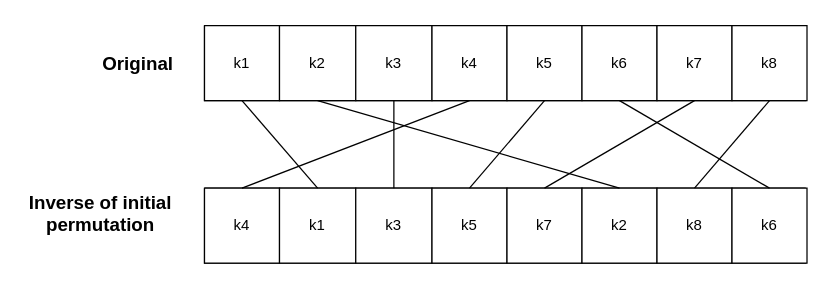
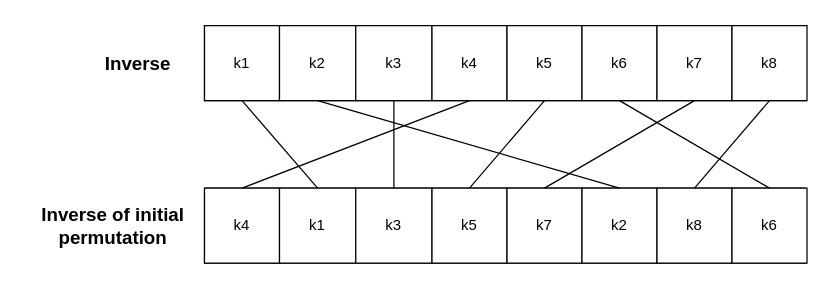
node "Original": label "Original" -> "Inverse"
node "Inverse of initial permutation": moved (101, 213) -> (113, 226)
